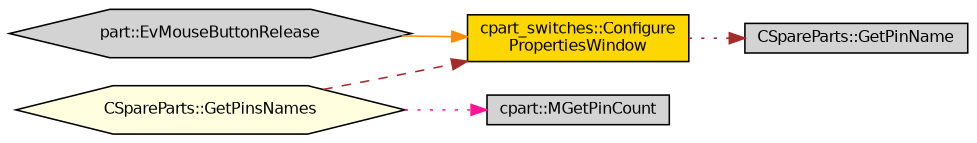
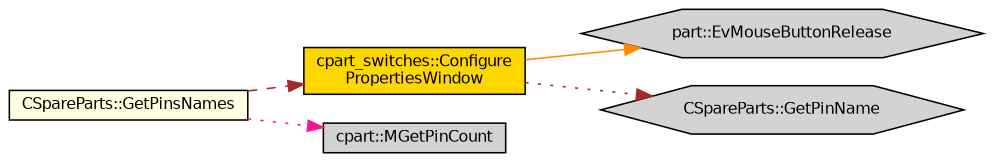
edge "part::EvMouseButtonRelease" -> "cpart_switches::Configure PropertiesWindow": reversed
node "CSpareParts::GetPinName": shape box -> hexagon
node "CSpareParts::GetPinsNames": shape hexagon -> box
